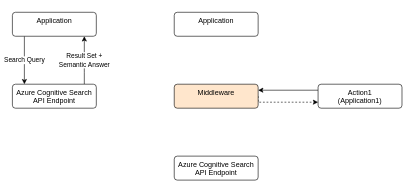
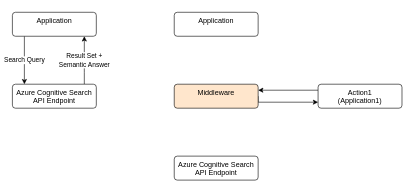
edge "Middleware" -> "Action1 (Application1)": style dashed -> solid
